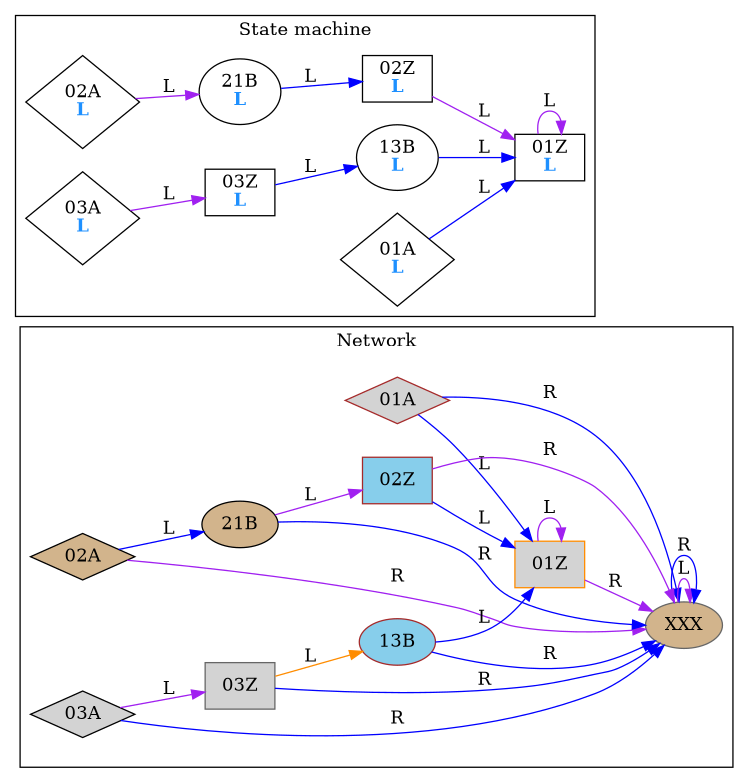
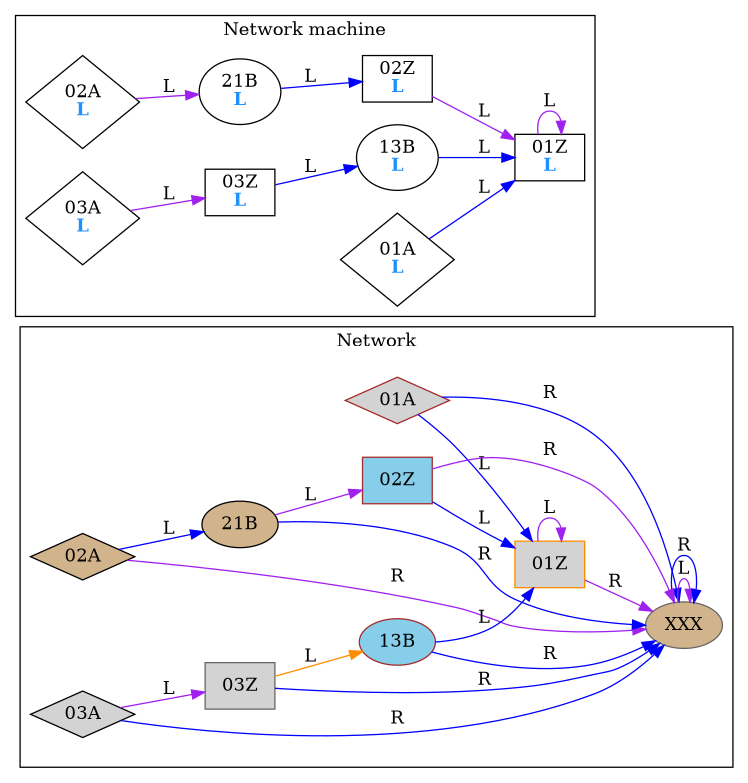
cluster "State machine": label "State machine" -> "Network machine"
